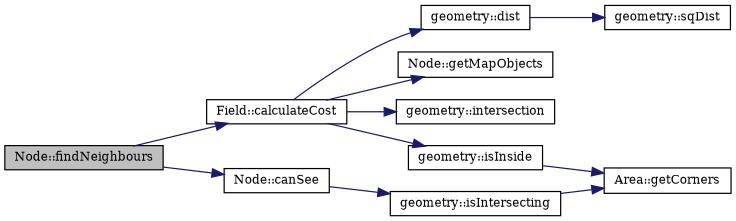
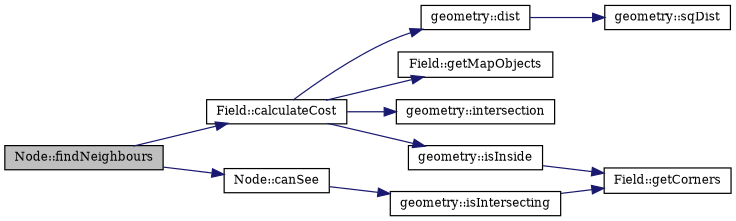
node "Node::getMapObjects": label "Node::getMapObjects" -> "Field::getMapObjects"
node "Area::getCorners": label "Area::getCorners" -> "Field::getCorners"
